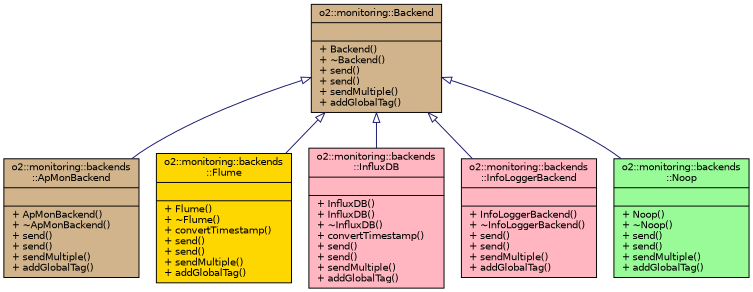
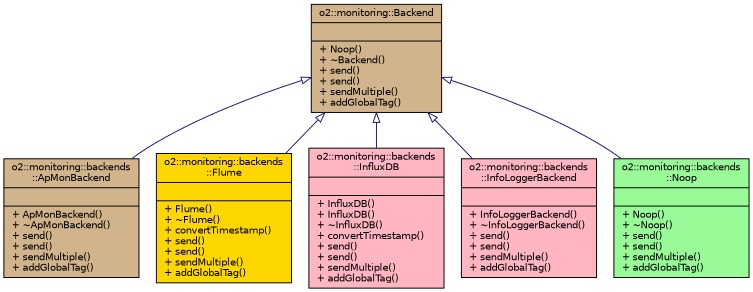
node "o2::monitoring::Backend": text "+ Backend()" -> "+ Noop()"
